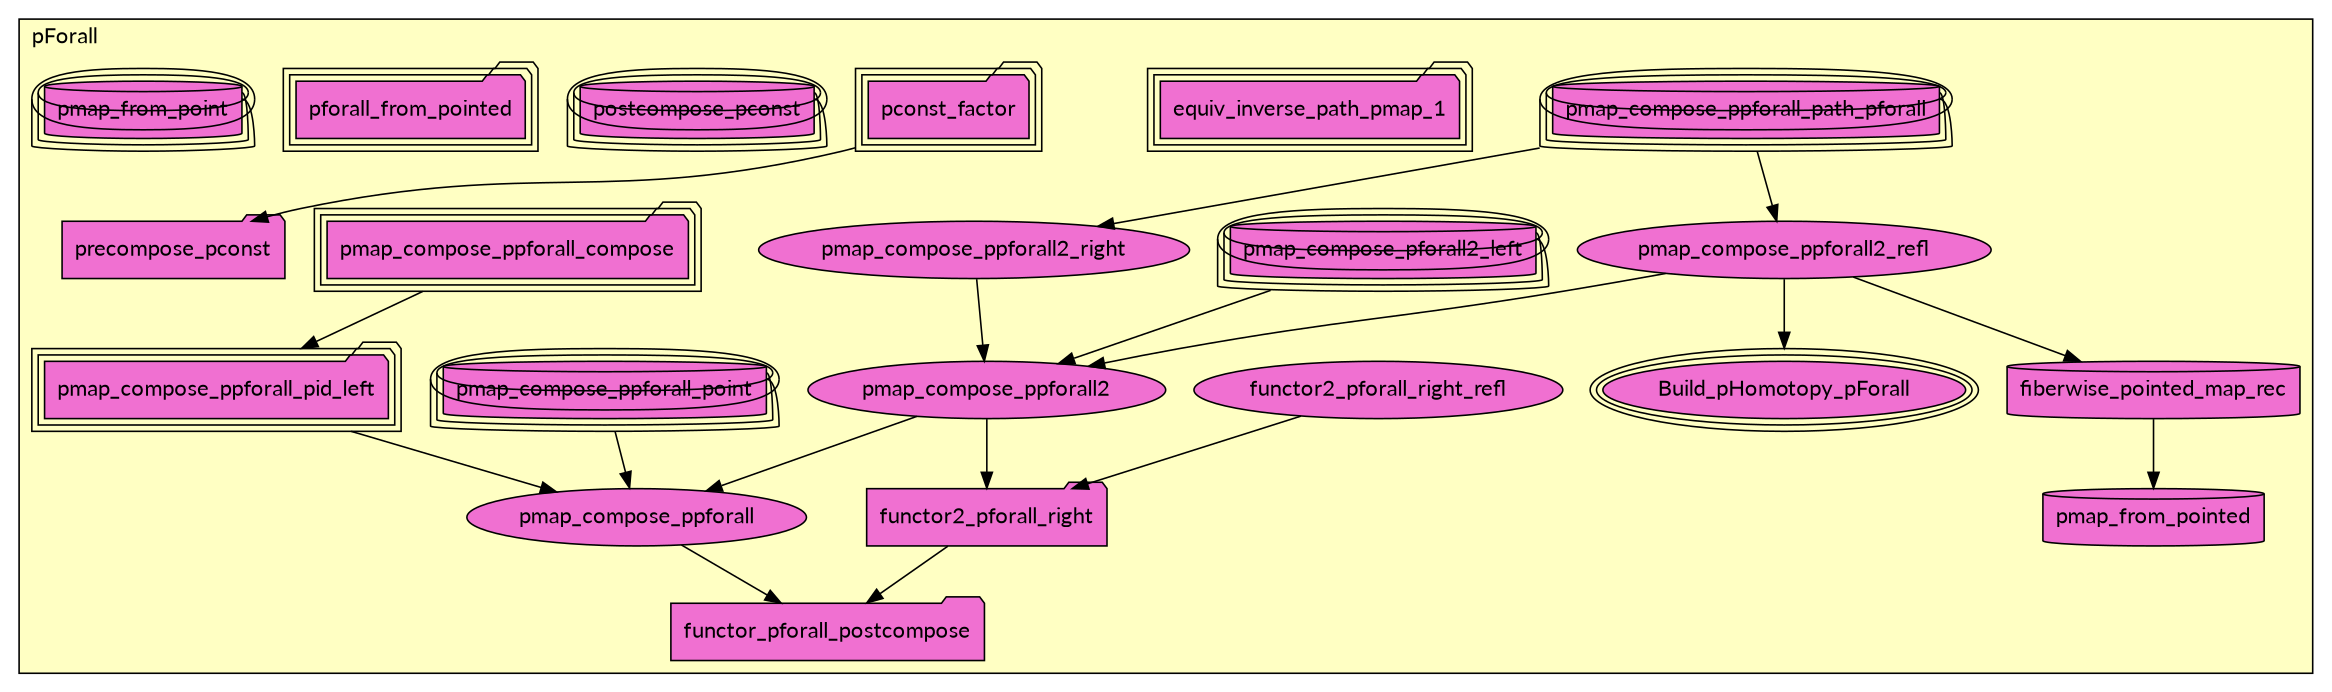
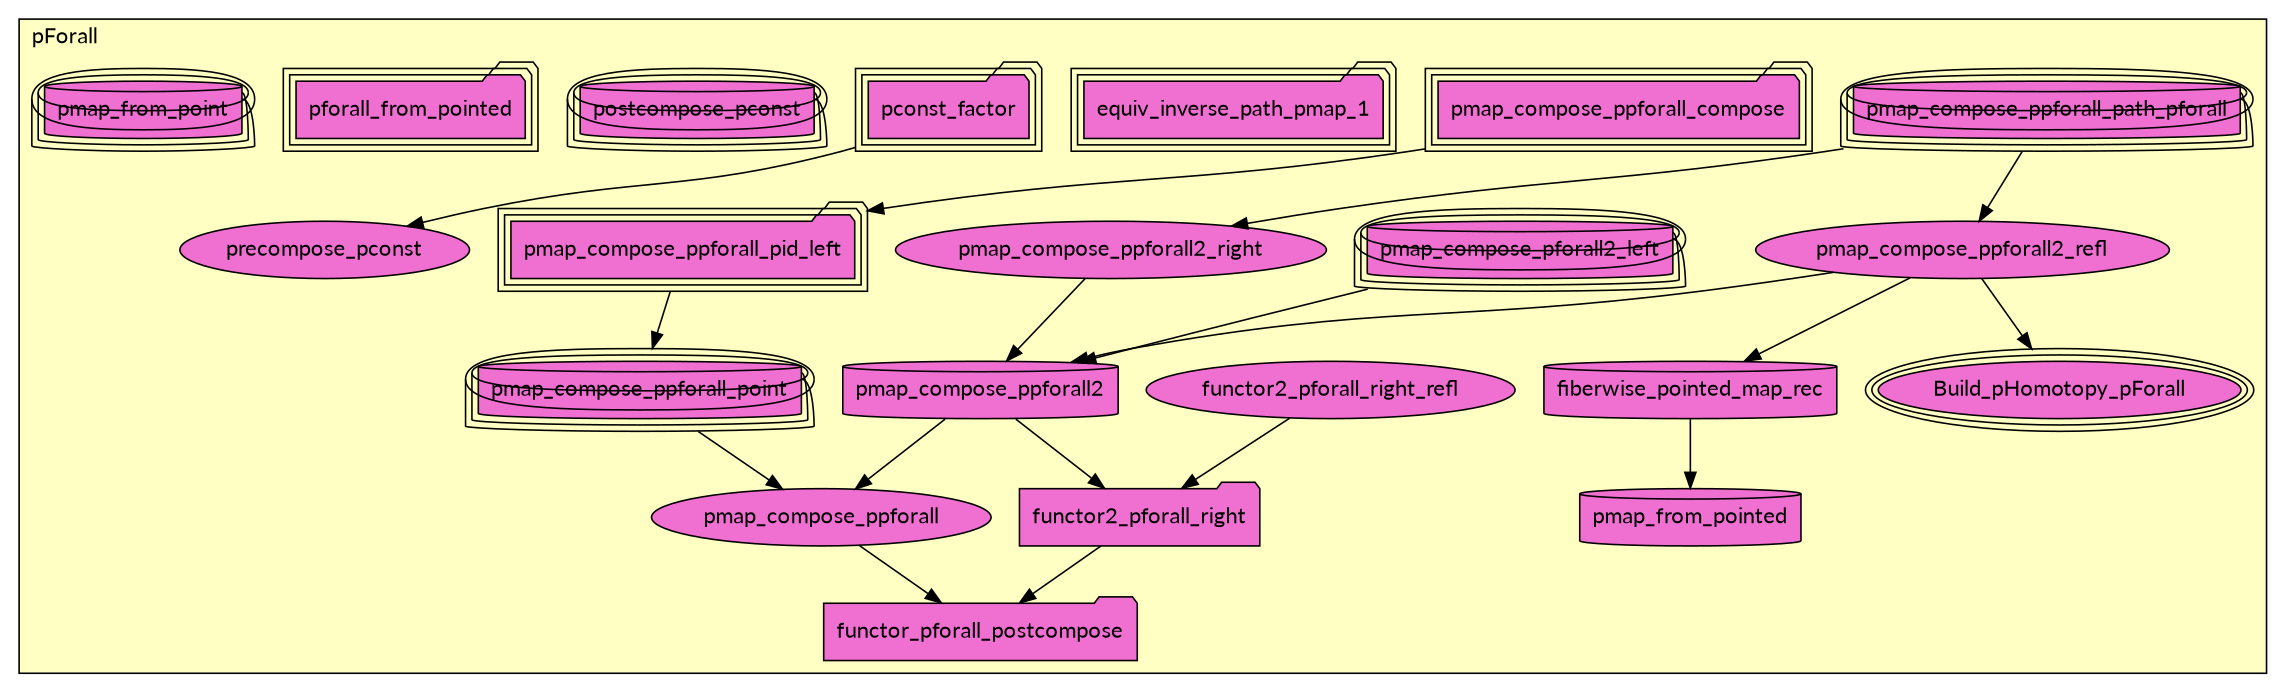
node "precompose_pconst": shape folder -> ellipse
node "pmap_compose_ppforall2": shape ellipse -> cylinder
edge "pmap_compose_ppforall_pid_left" -> "pmap_compose_ppforall": now "pmap_compose_ppforall_pid_left" -> "pmap_compose_ppforall_point"
